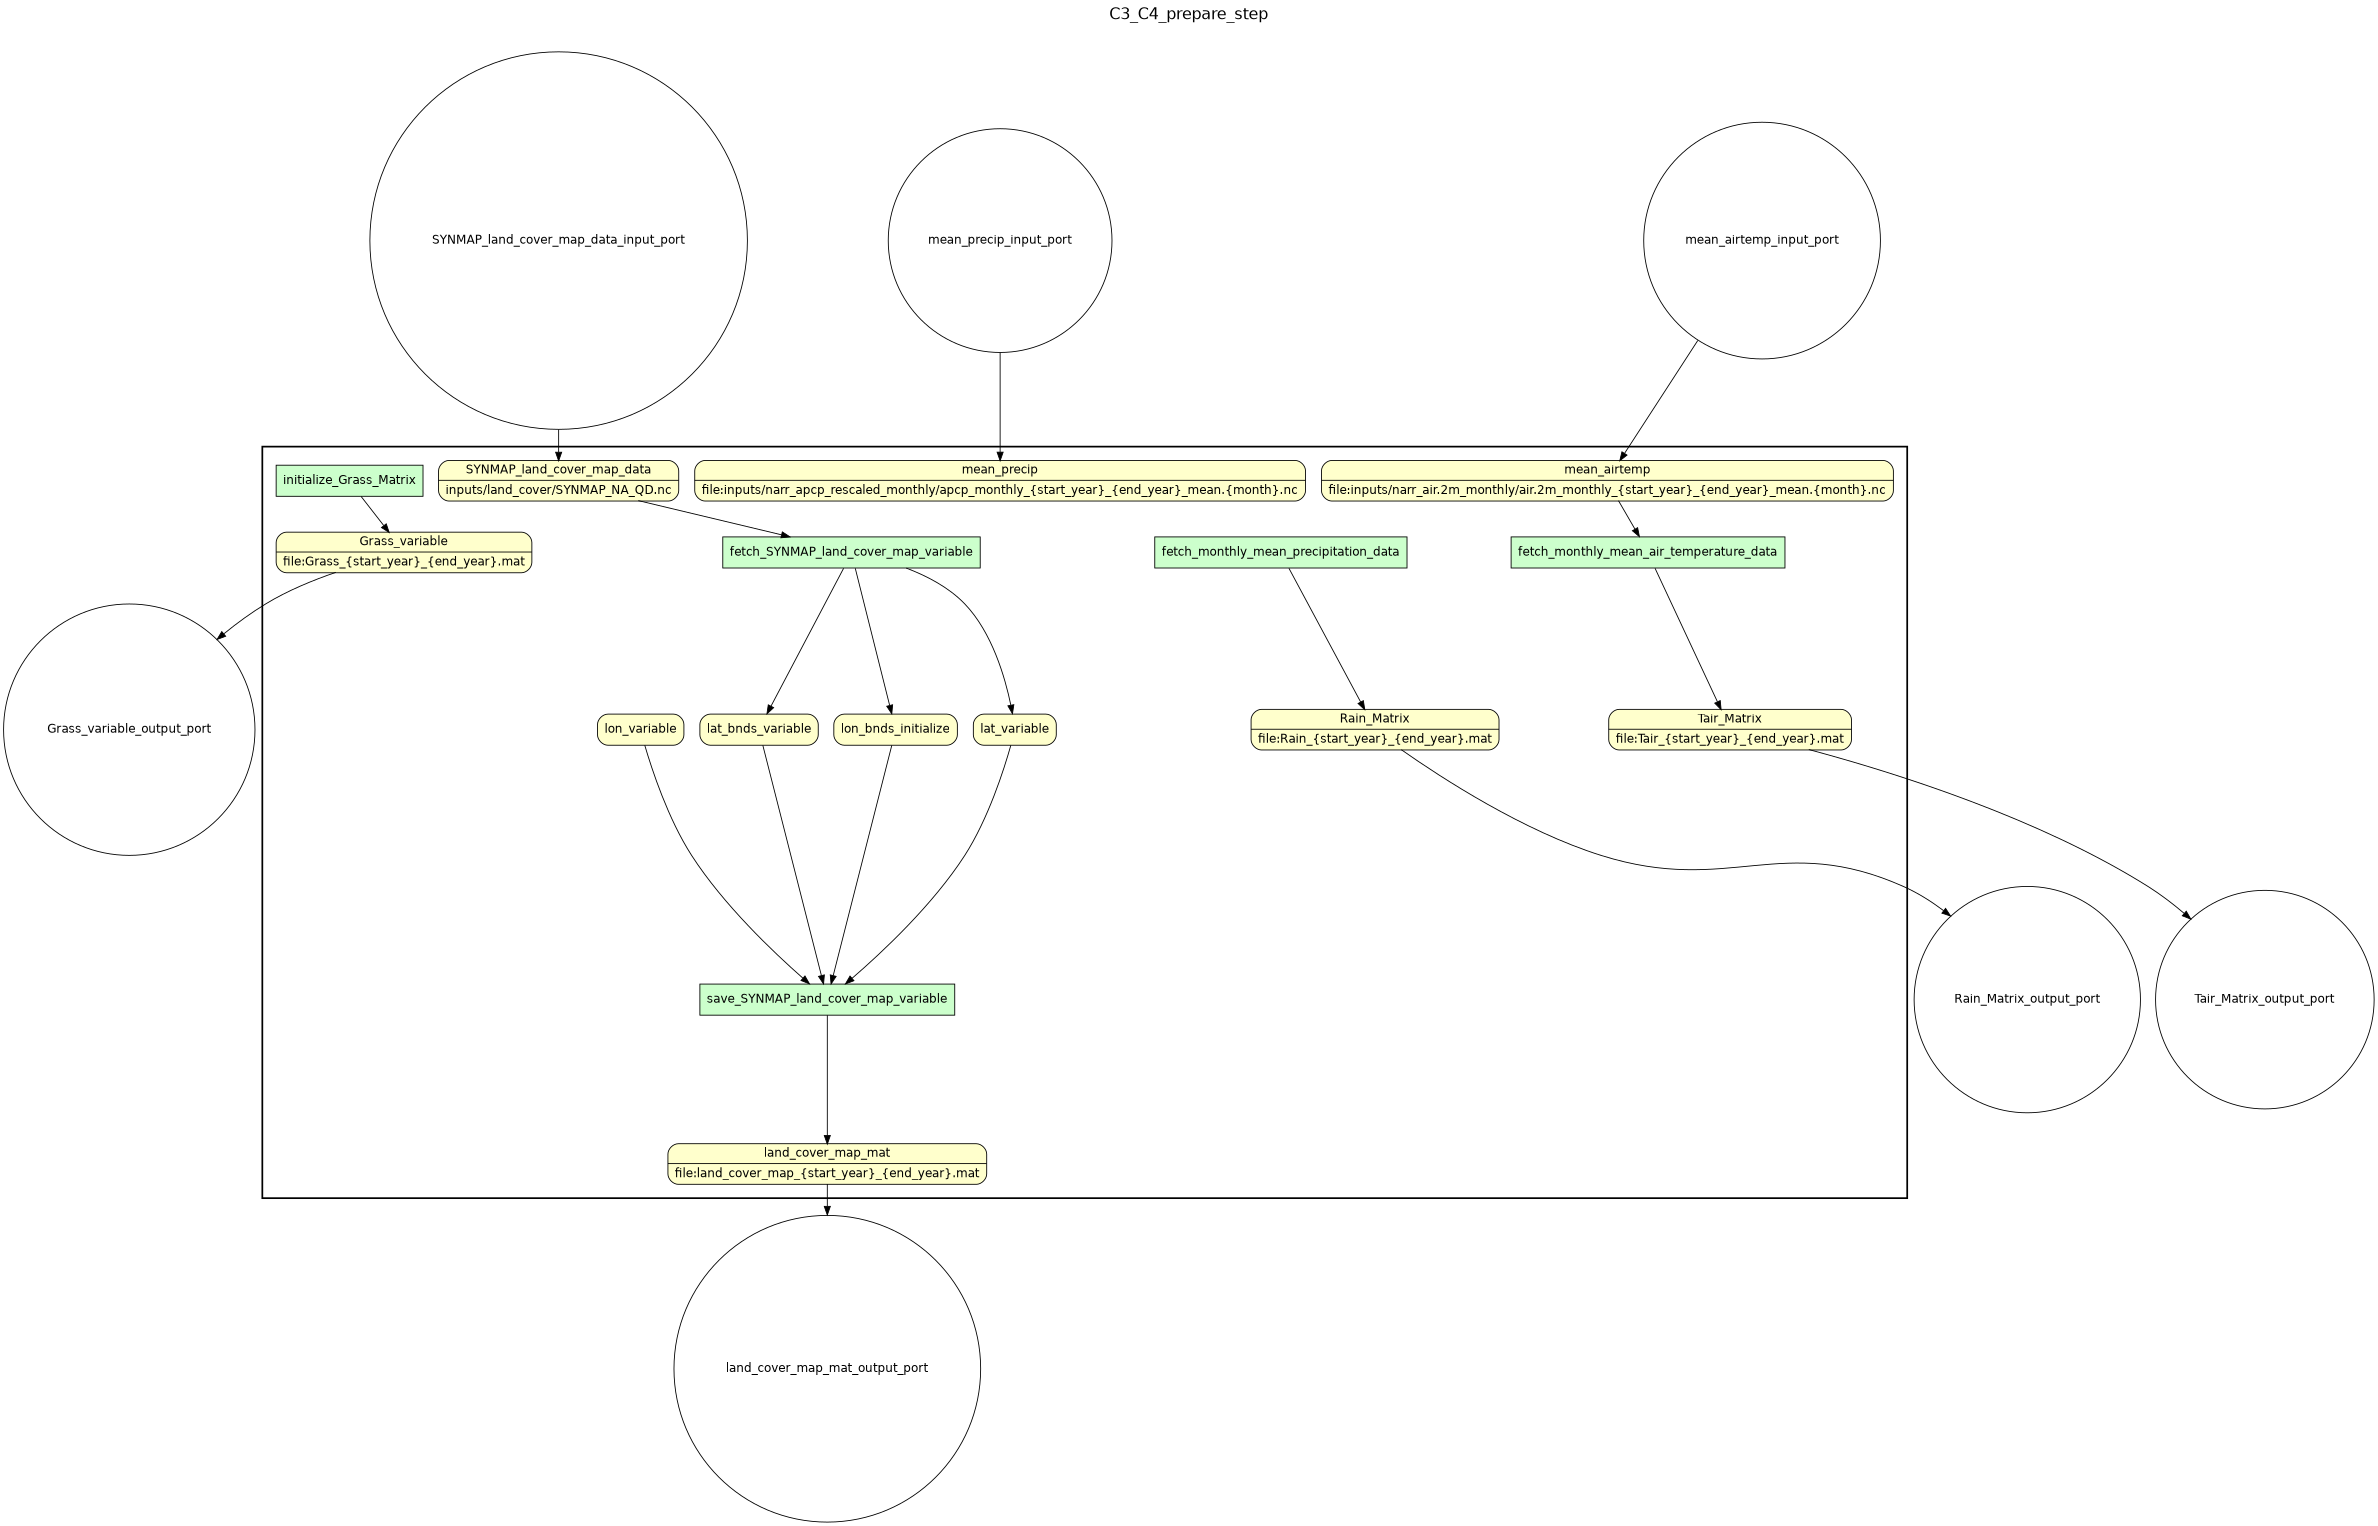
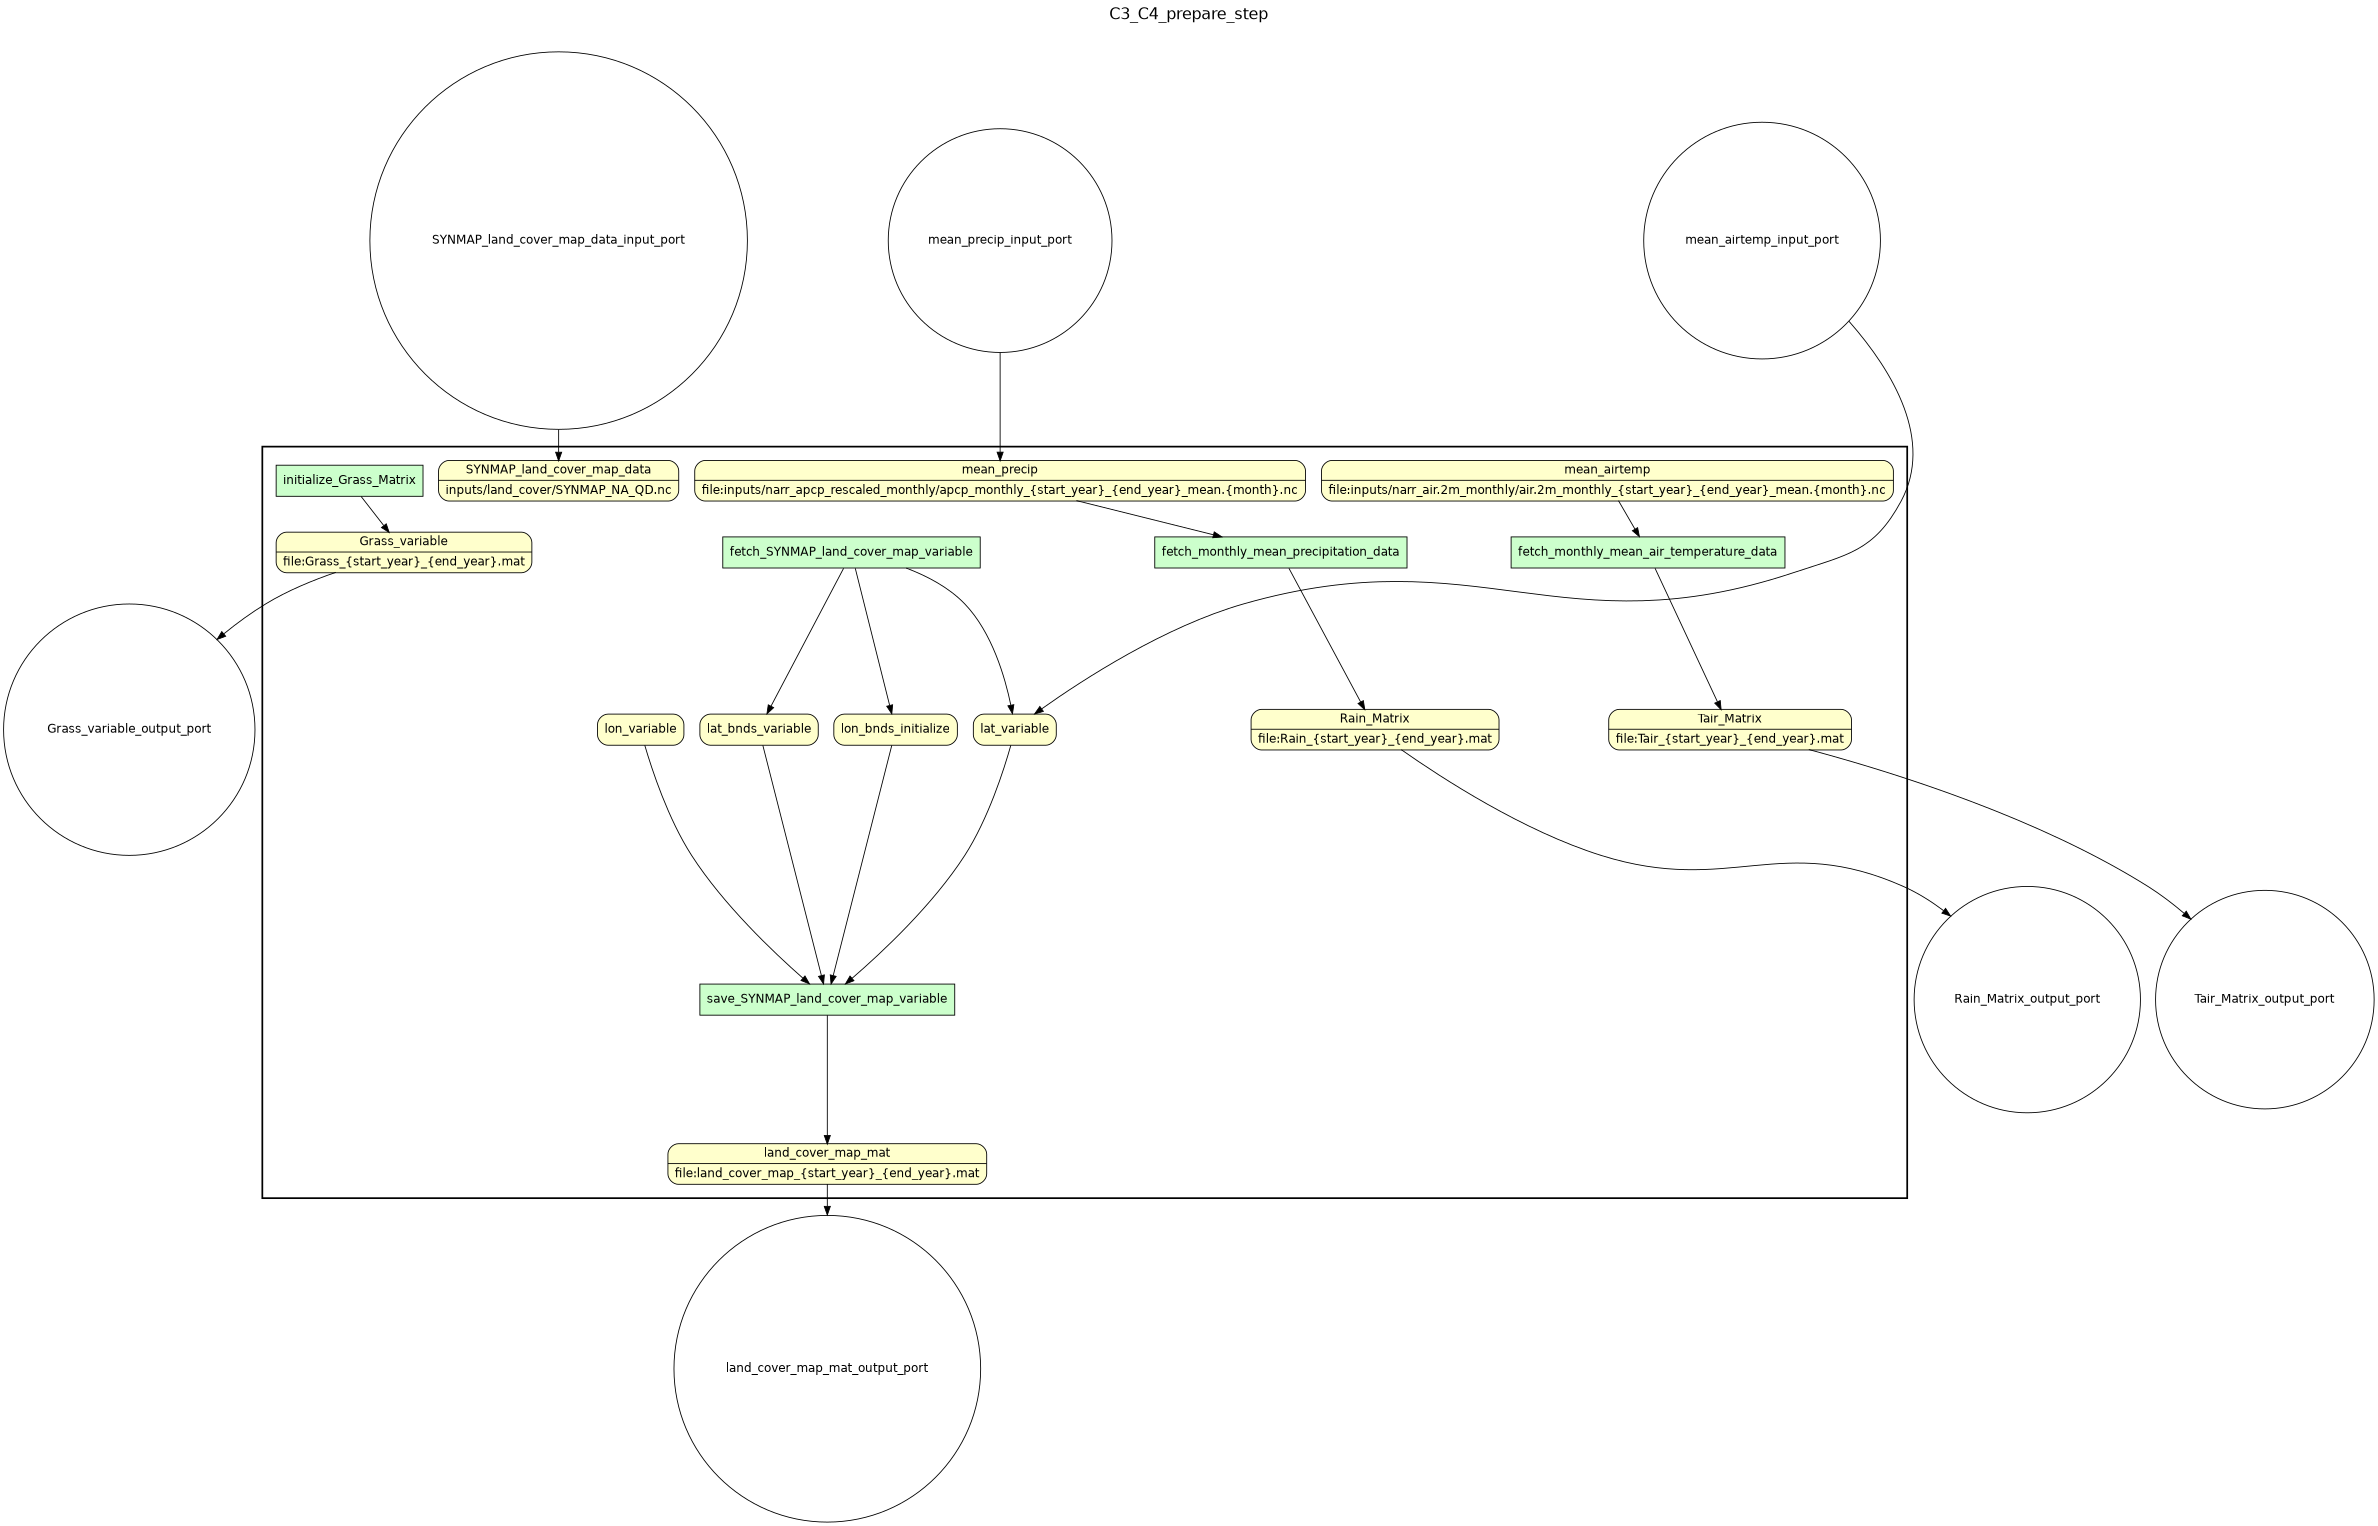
edge "mean_airtemp_input_port" -> "mean_airtemp": now "mean_airtemp_input_port" -> "lat_variable"
edge "SYNMAP_land_cover_map_data" -> "fetch_SYNMAP_land_cover_map_variable": removed
edge "mean_precip" -> "fetch_monthly_mean_precipitation_data": added
